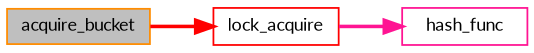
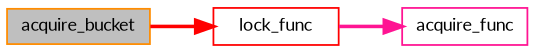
node "lock_acquire": label "lock_acquire" -> "lock_func"
node "hash_func": label "hash_func" -> "acquire_func"
